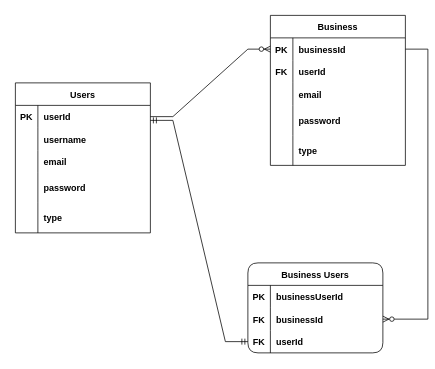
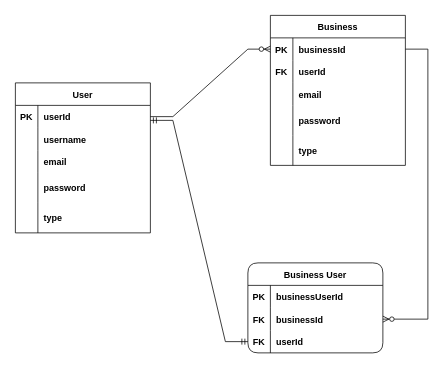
node "Users": label "Users" -> "User"
node "Business Users": label "Business Users" -> "Business User"
